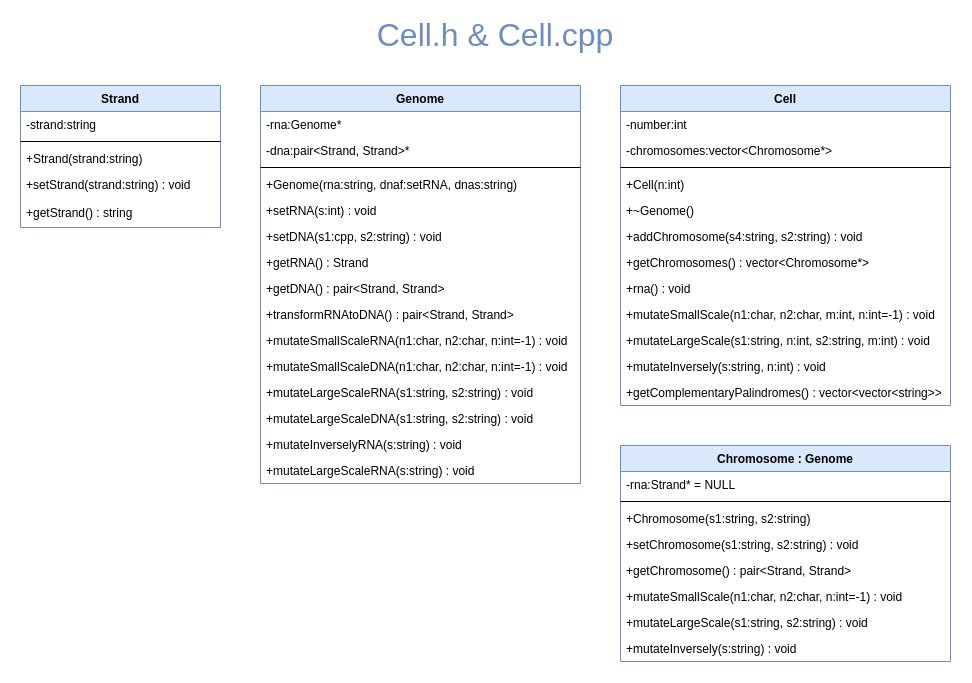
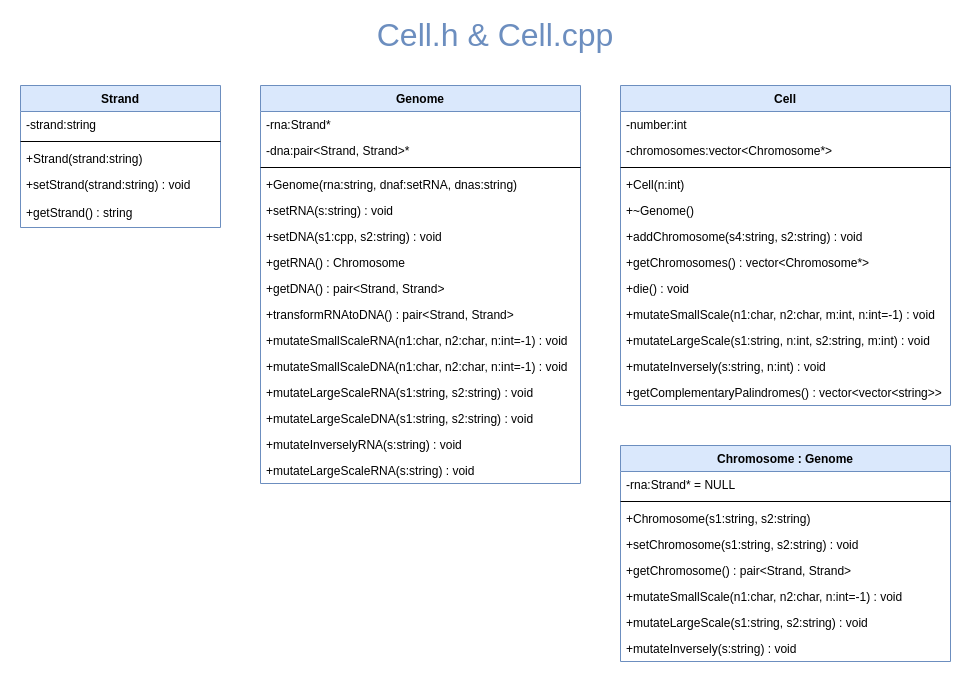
node "-rna:Genome*": label "-rna:Genome*" -> "-rna:Strand*"
node "+setRNA(s:int) : void": label "+setRNA(s:int) : void" -> "+setRNA(s:string) : void"
node "+getRNA() : Strand": label "+getRNA() : Strand" -> "+getRNA() : Chromosome"
node "+rna() : void": label "+rna() : void" -> "+die() : void"
